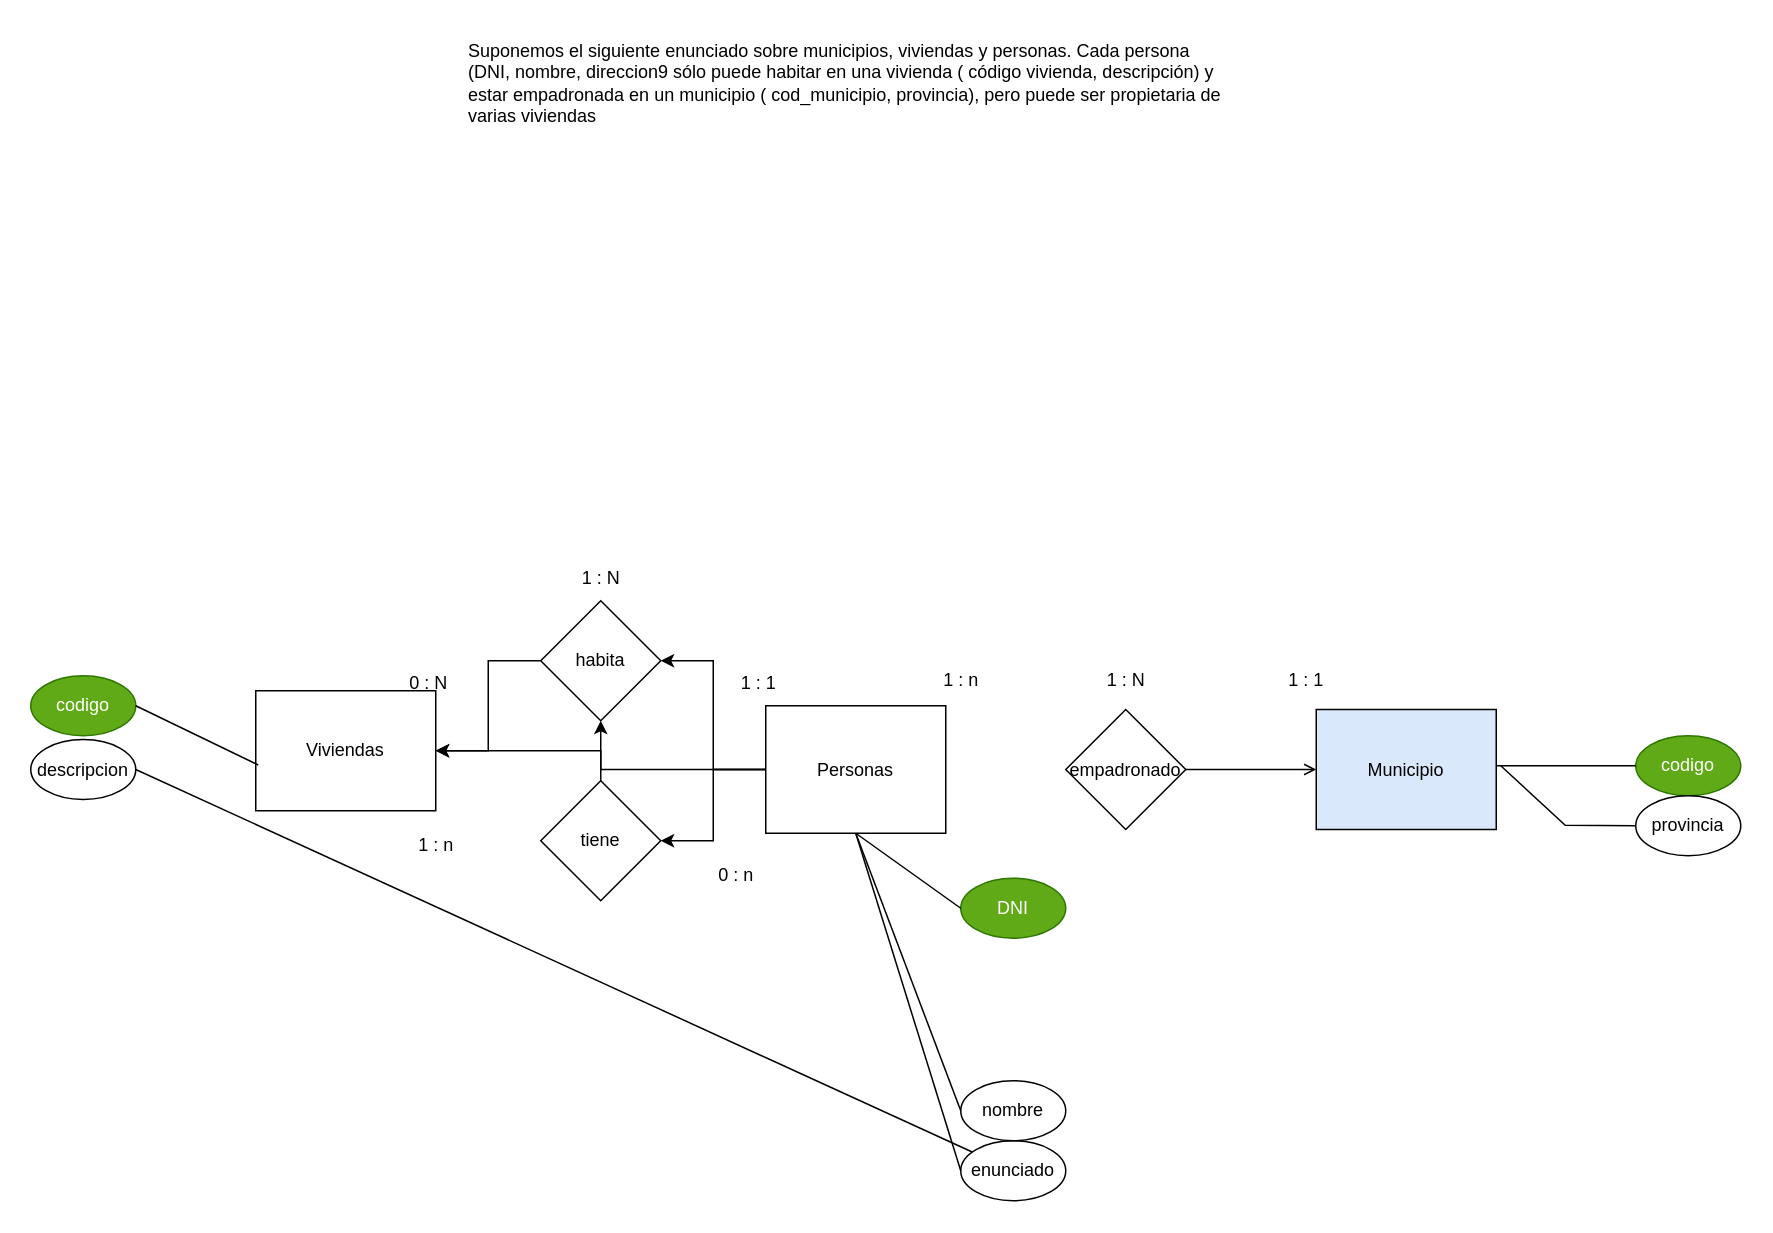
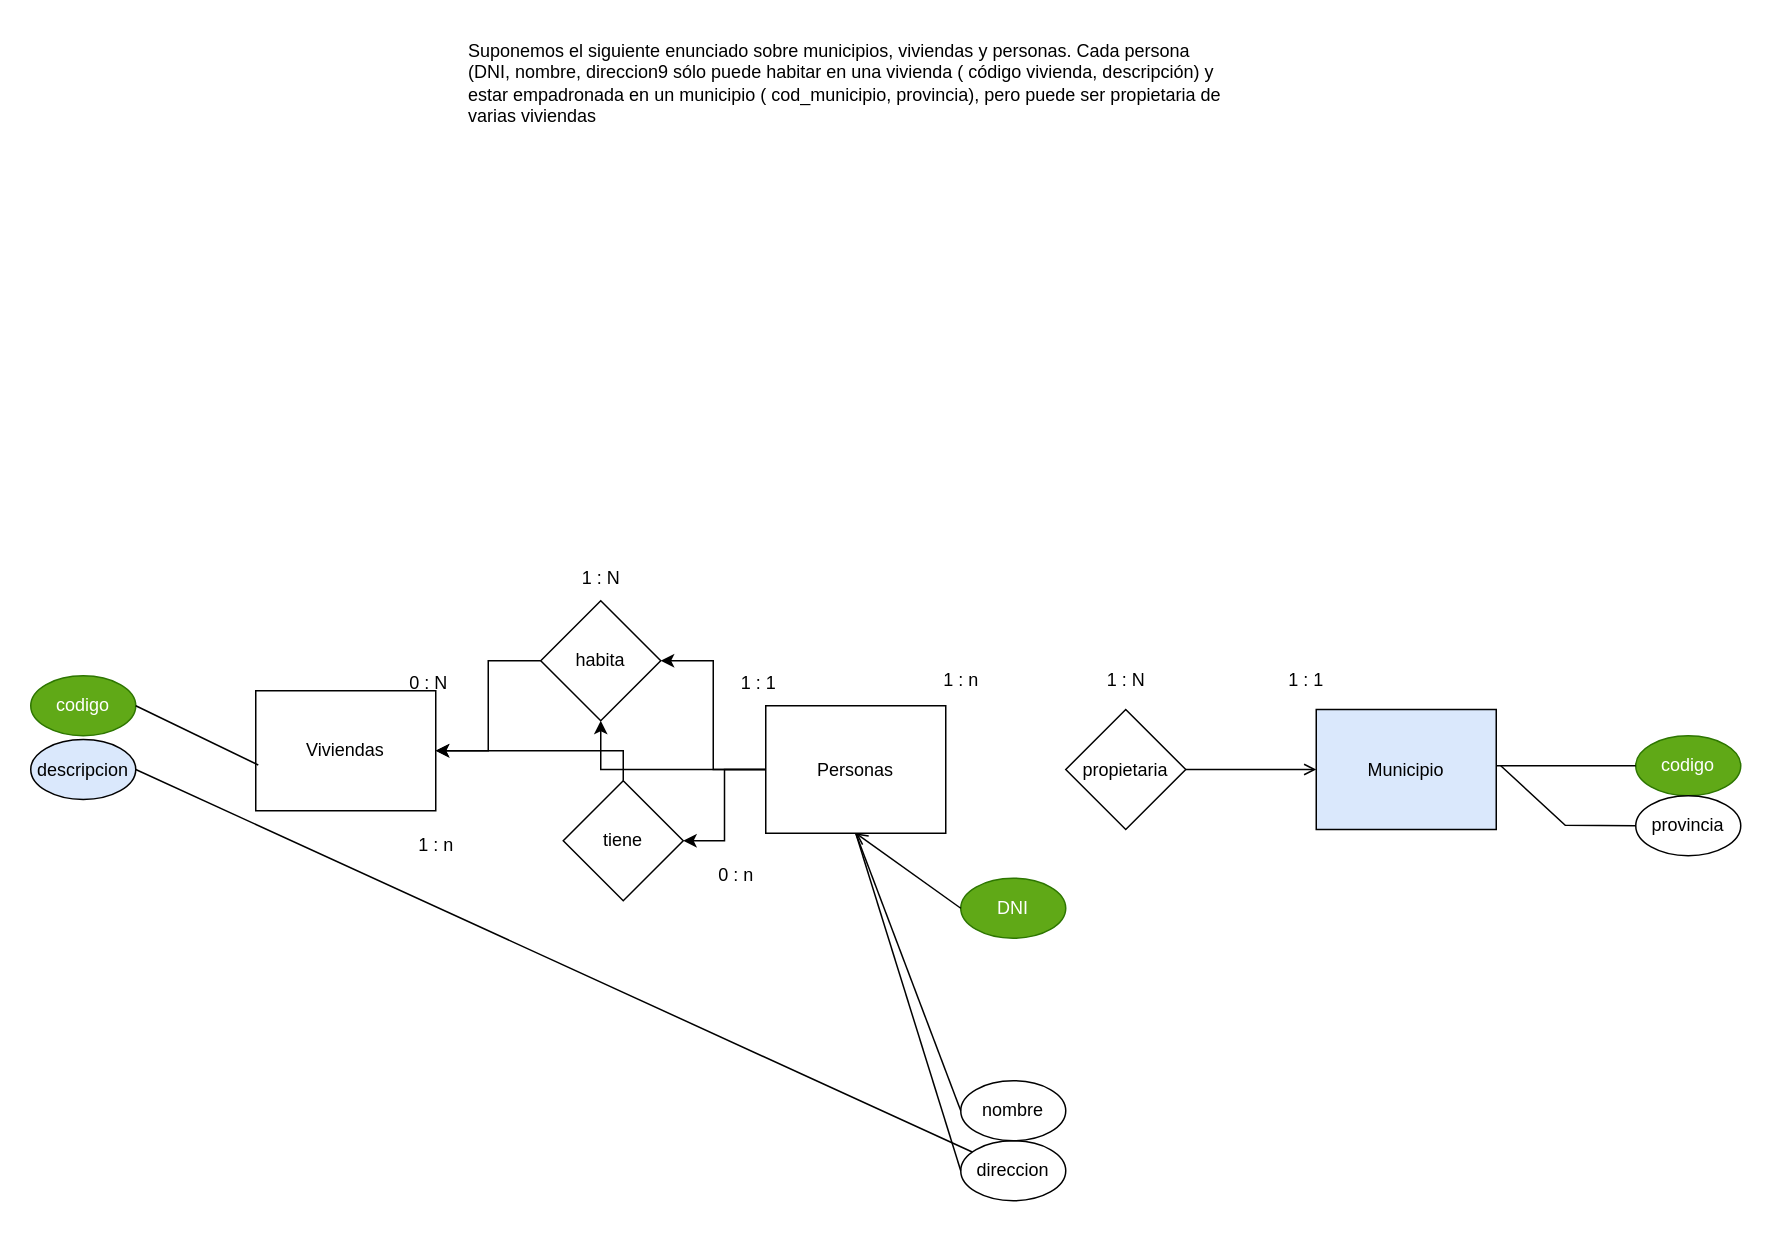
node "descripcion": fillcolor #ffffff -> #dae8fc
node "empadronado": label "empadronado" -> "propietaria"
edge "Personas" -- "DNI": arrowhead none -> open
node "tiene": moved (601, 841) -> (623, 841)
node "enunciado": label "enunciado" -> "direccion"
